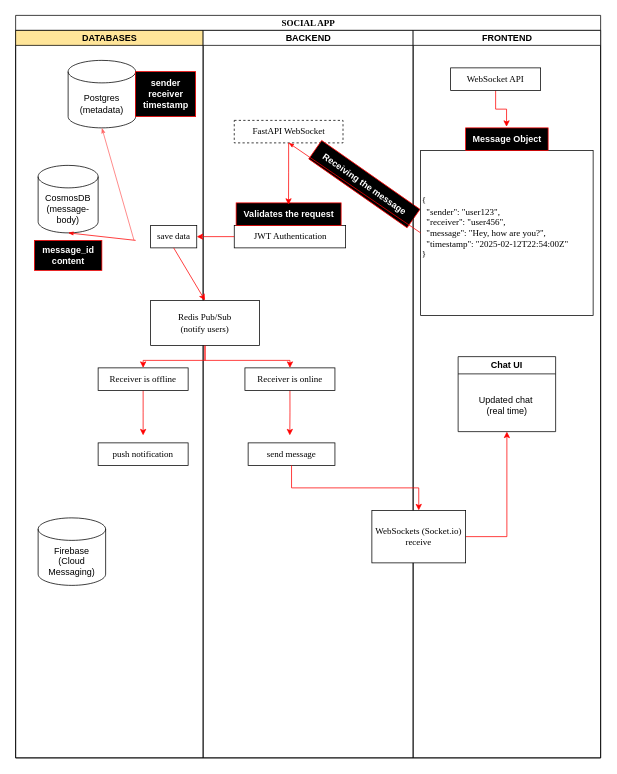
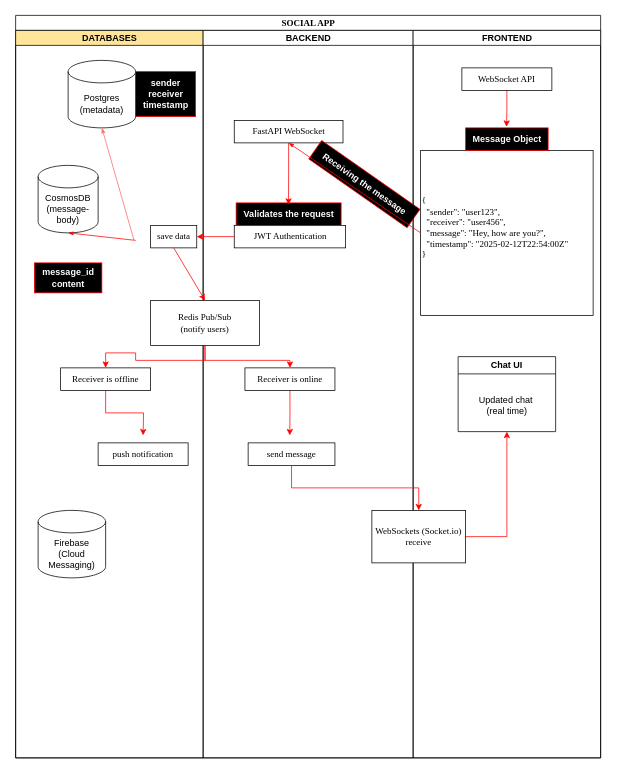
node "WebSocket API": moved (495, 79) -> (507, 79)
node "FastAPI WebSocket": style dashed -> solid
node "message_id content": moved (68, 255) -> (68, 278)
node "Receiver is offline": moved (143, 379) -> (105, 379)
node "Firebase (Cloud Messaging)": moved (72, 552) -> (72, 544)
